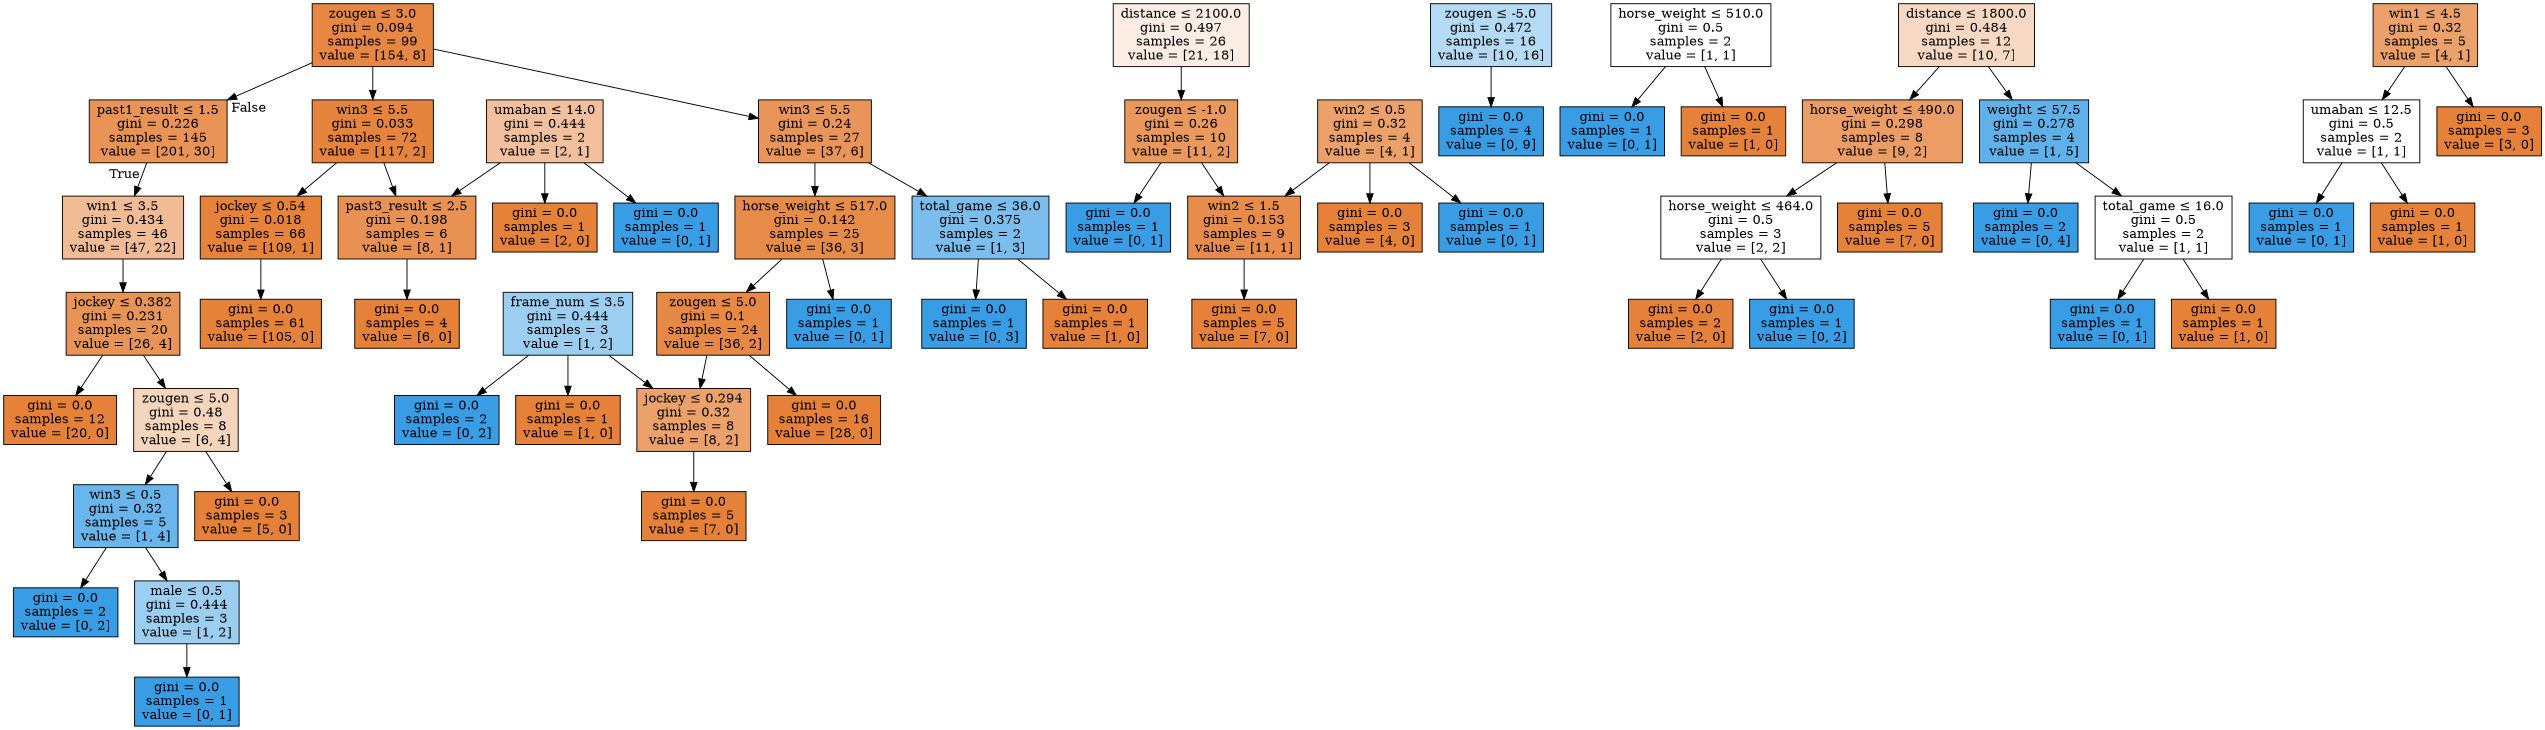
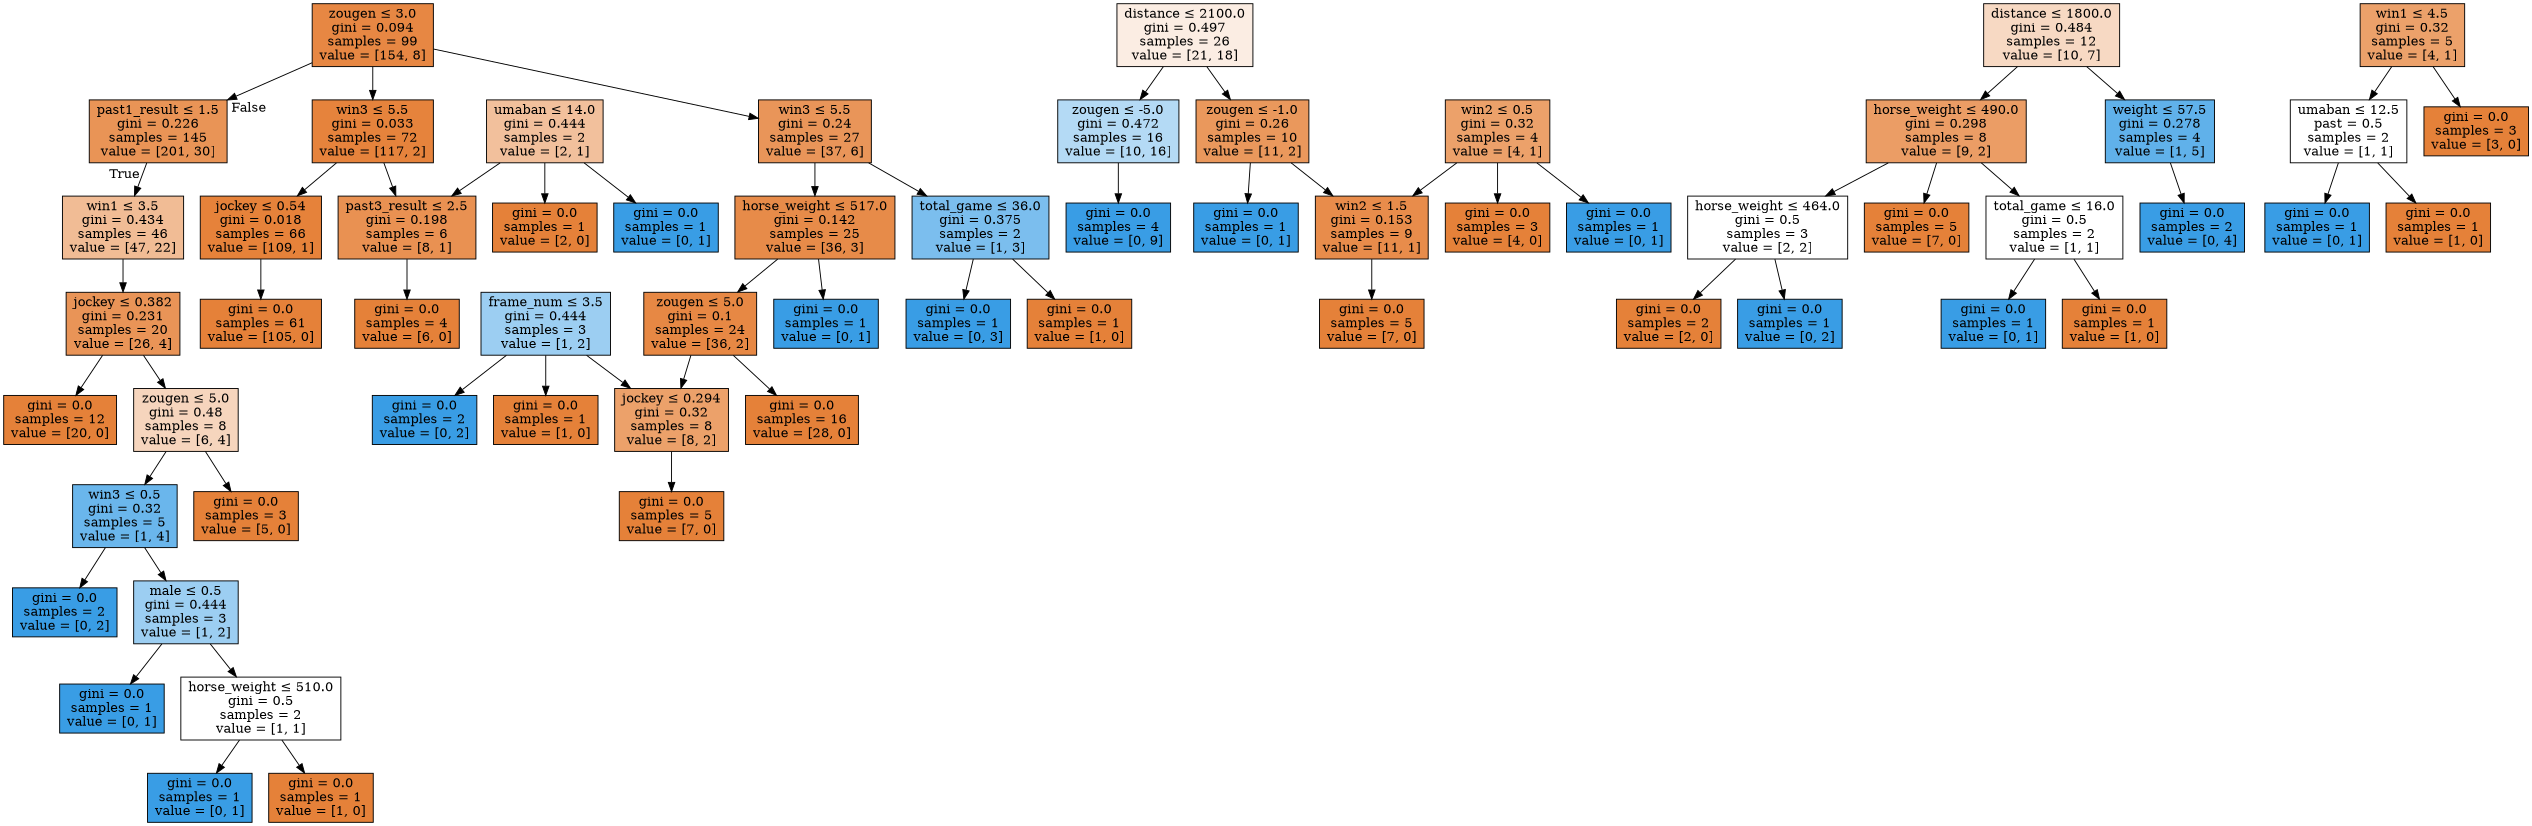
edge "distance ≤ 2100.0" -> "zougen ≤ -5.0": added
node "umaban ≤ 12.5": text "gini = 0.5" -> "past = 0.5"
edge "weight ≤ 57.5" -> "total_game ≤ 16.0": now "horse_weight ≤ 490.0" -> "total_game ≤ 16.0"
edge "male ≤ 0.5" -> "horse_weight ≤ 510.0": added
